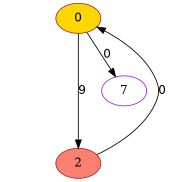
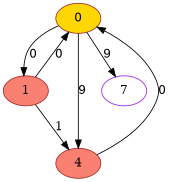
edge "0" -> "7": label "0" -> "9"
node "1": added
node "2": label "2" -> "4"
